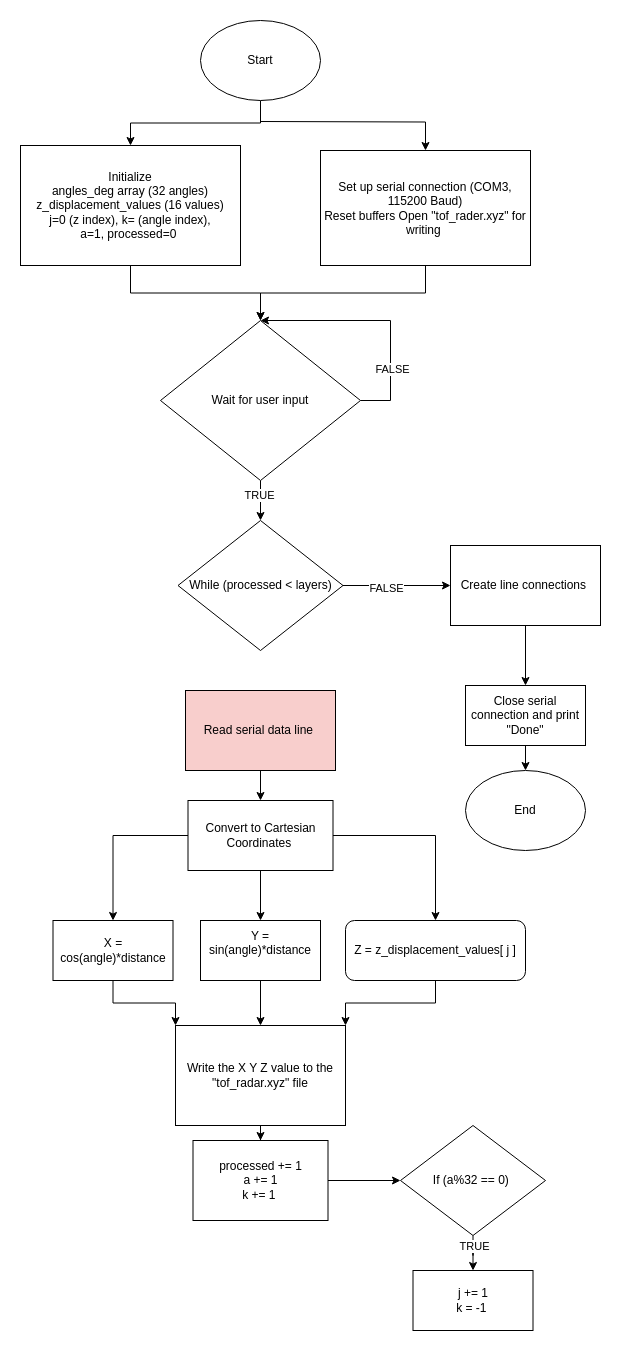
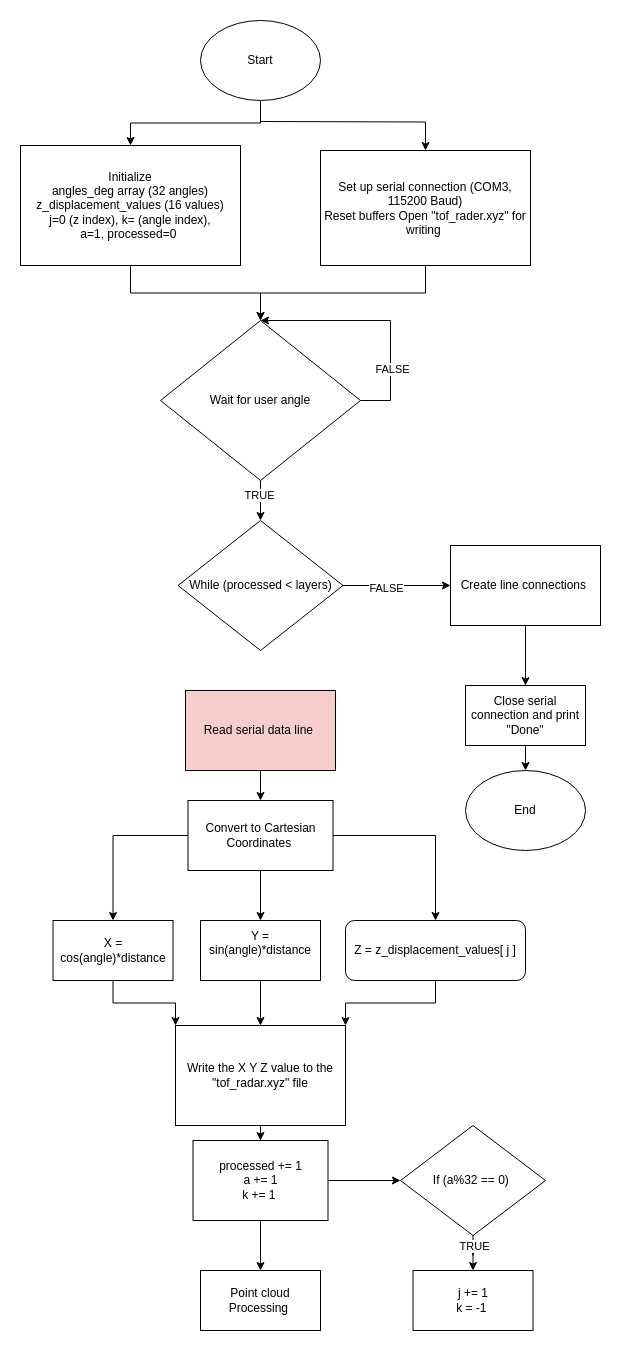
node "Wait for user input": label "Wait for user input" -> "Wait for user angle"
edge "processed += 1 a += 1 k += 1" -> "Point cloud Processing": added
node "Point cloud Processing": added
